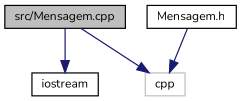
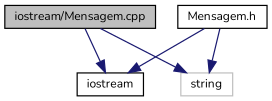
node "src/Mensagem.cpp": label "src/Mensagem.cpp" -> "iostream/Mensagem.cpp"
edge "Mensagem.h" -> "iostream": added
node "cpp": label "cpp" -> "string"
